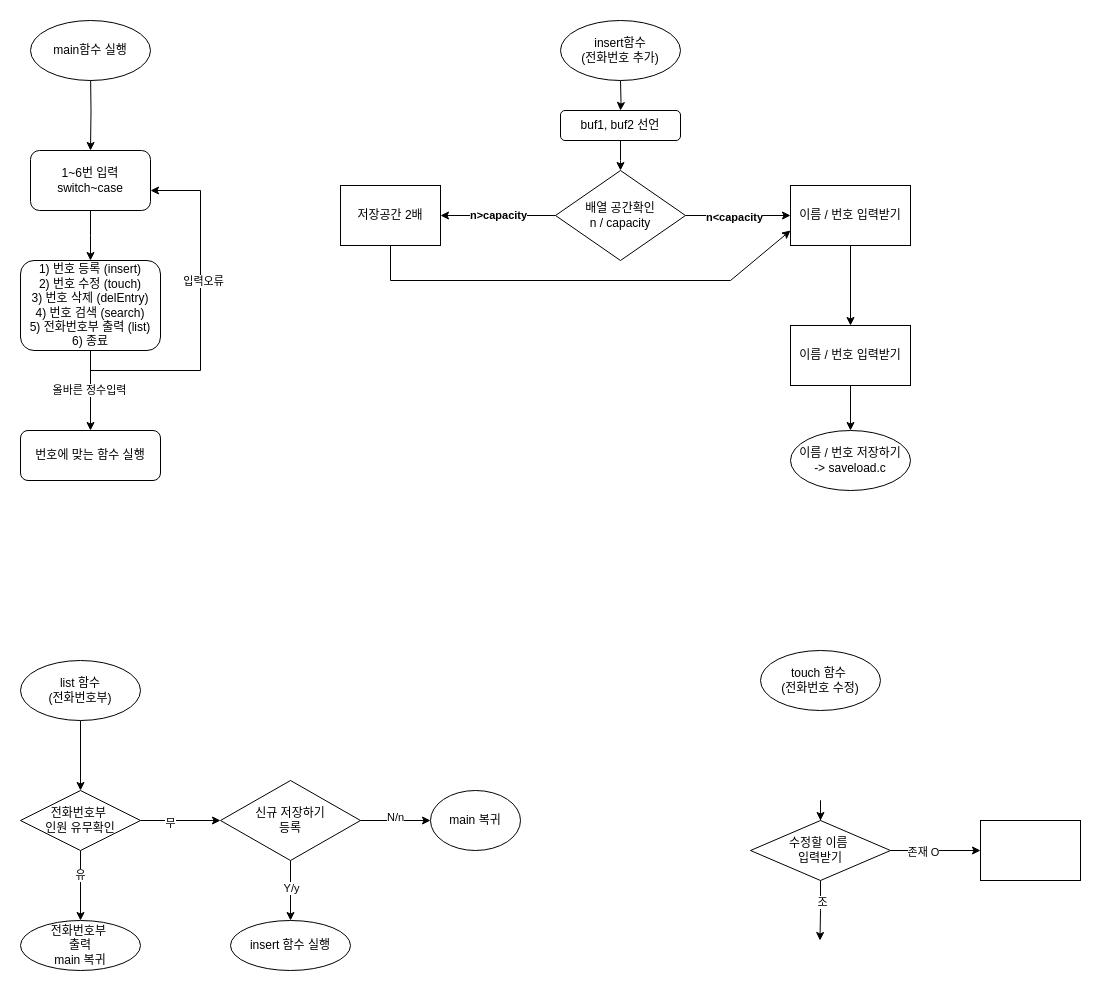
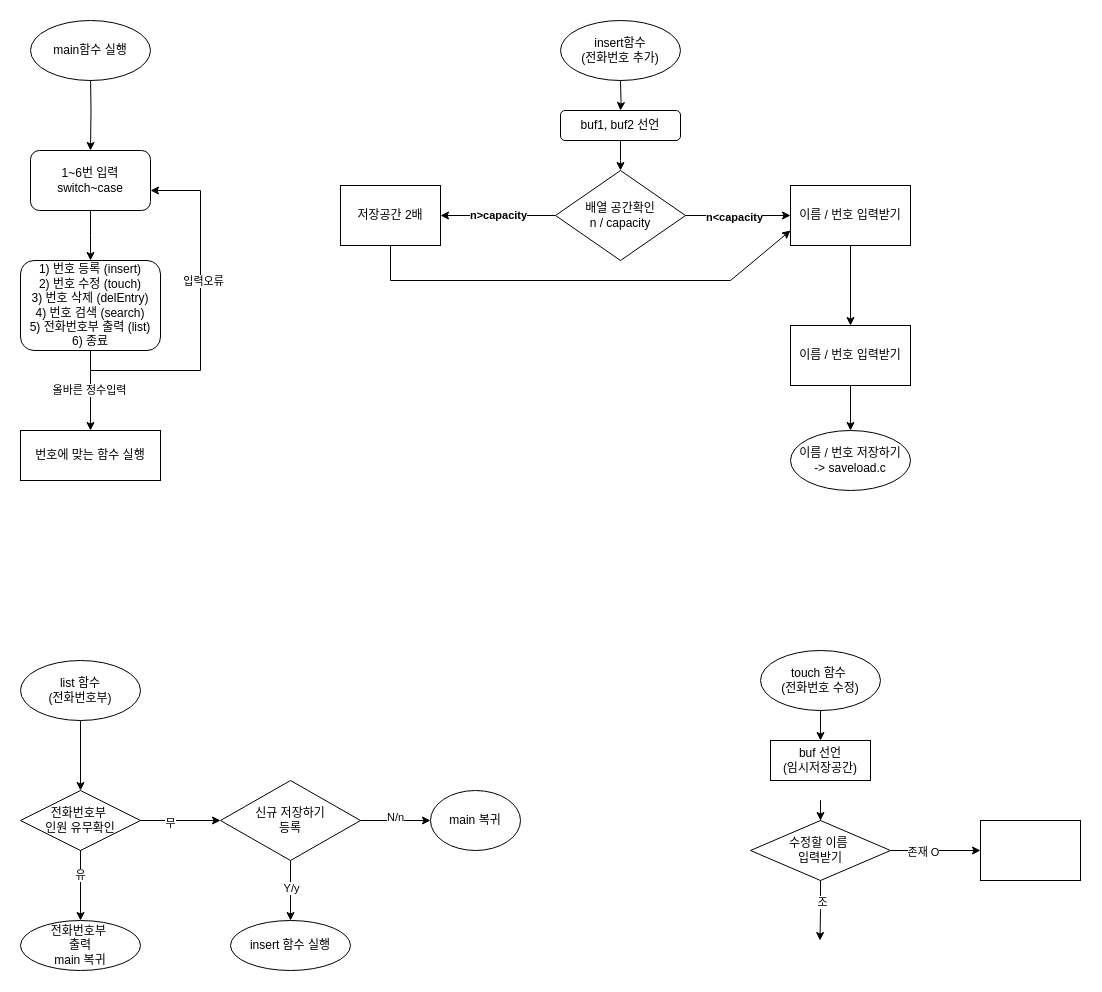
node "번호에 맞는 함수 실행": shape rounded rectangle -> rectangle
edge "touch 함수 (전화번호 수정)" -> "buf 선언 (임시저장공간)": added
node "buf 선언 (임시저장공간)": added
